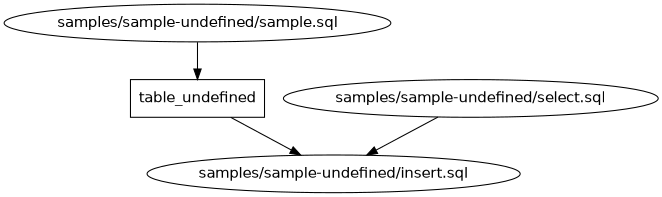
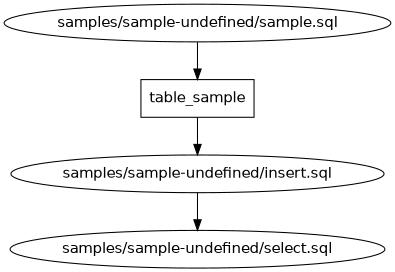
node "table_undefined": label "table_undefined" -> "table_sample"
edge "samples/sample-undefined/select.sql" -> "samples/sample-undefined/insert.sql": reversed
